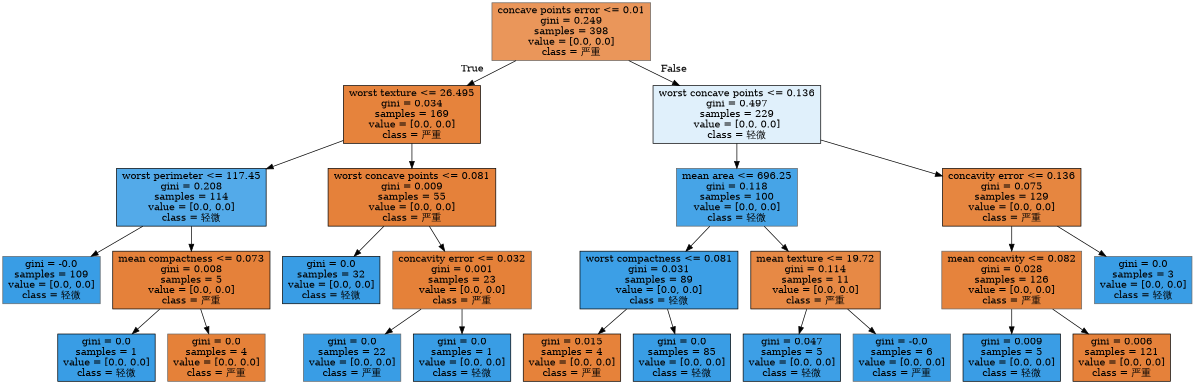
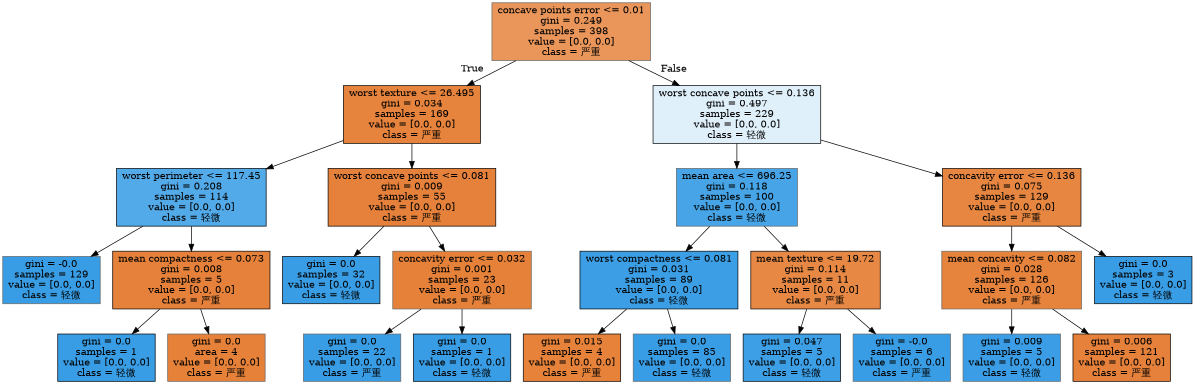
node "gini = -0.0 samples = 109 value = [0.0, 0.0] class = 轻微": label "gini = -0.0 samples = 109 value = [0.0, 0.0] class = 轻微" -> "gini = -0.0 samples = 129 value = [0.0, 0.0] class = 轻微"
node "gini = 0.0 samples = 3 value = [0.0, 0.0] class = 轻微": color gray40 -> black
node "gini = 0.0 samples = 4 value = [0.0, 0.0] class = 严重": label "gini = 0.0 samples = 4 value = [0.0, 0.0] class = 严重" -> "gini = 0.0 area = 4 value = [0.0, 0.0] class = 严重"
node "gini = 0.0 samples = 85 value = [0.0, 0.0] class = 轻微": color black -> gray40
node "gini = 0.009 samples = 5 value = [0.0, 0.0] class = 轻微": color black -> gray40
